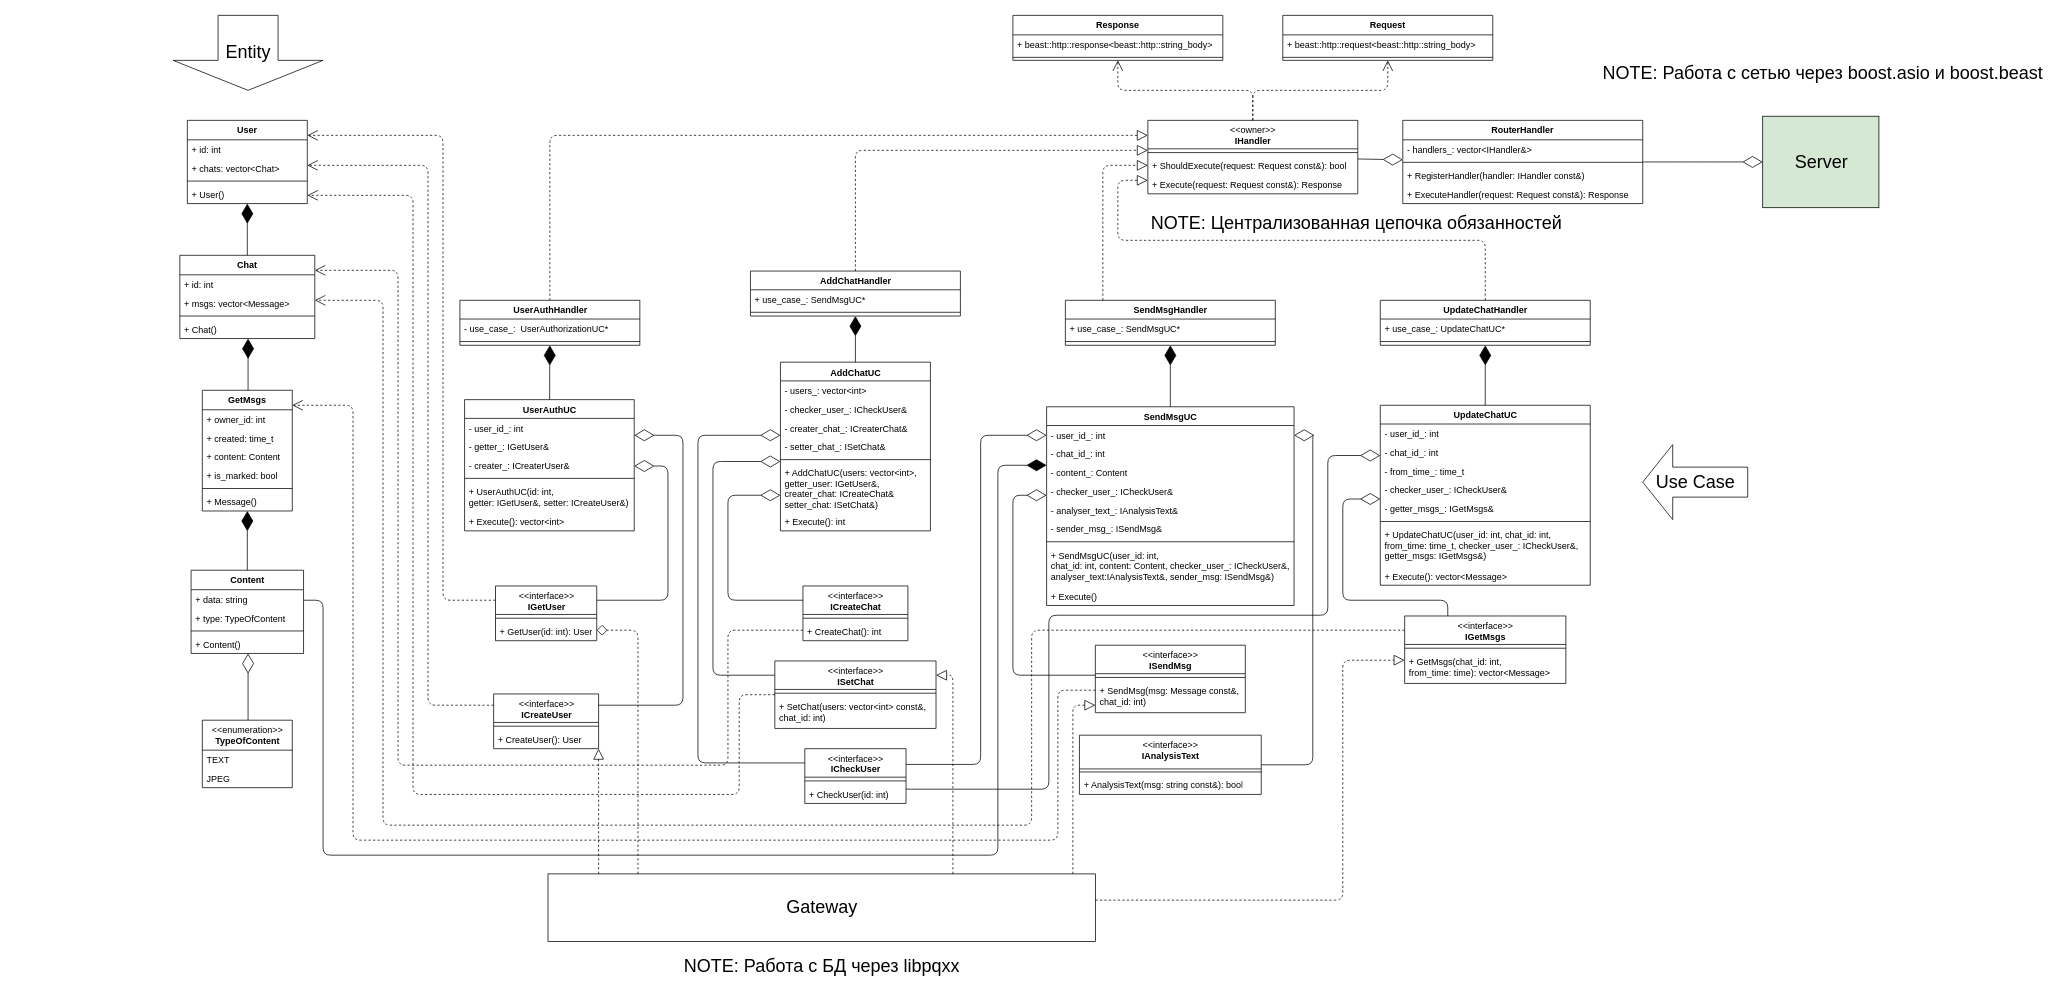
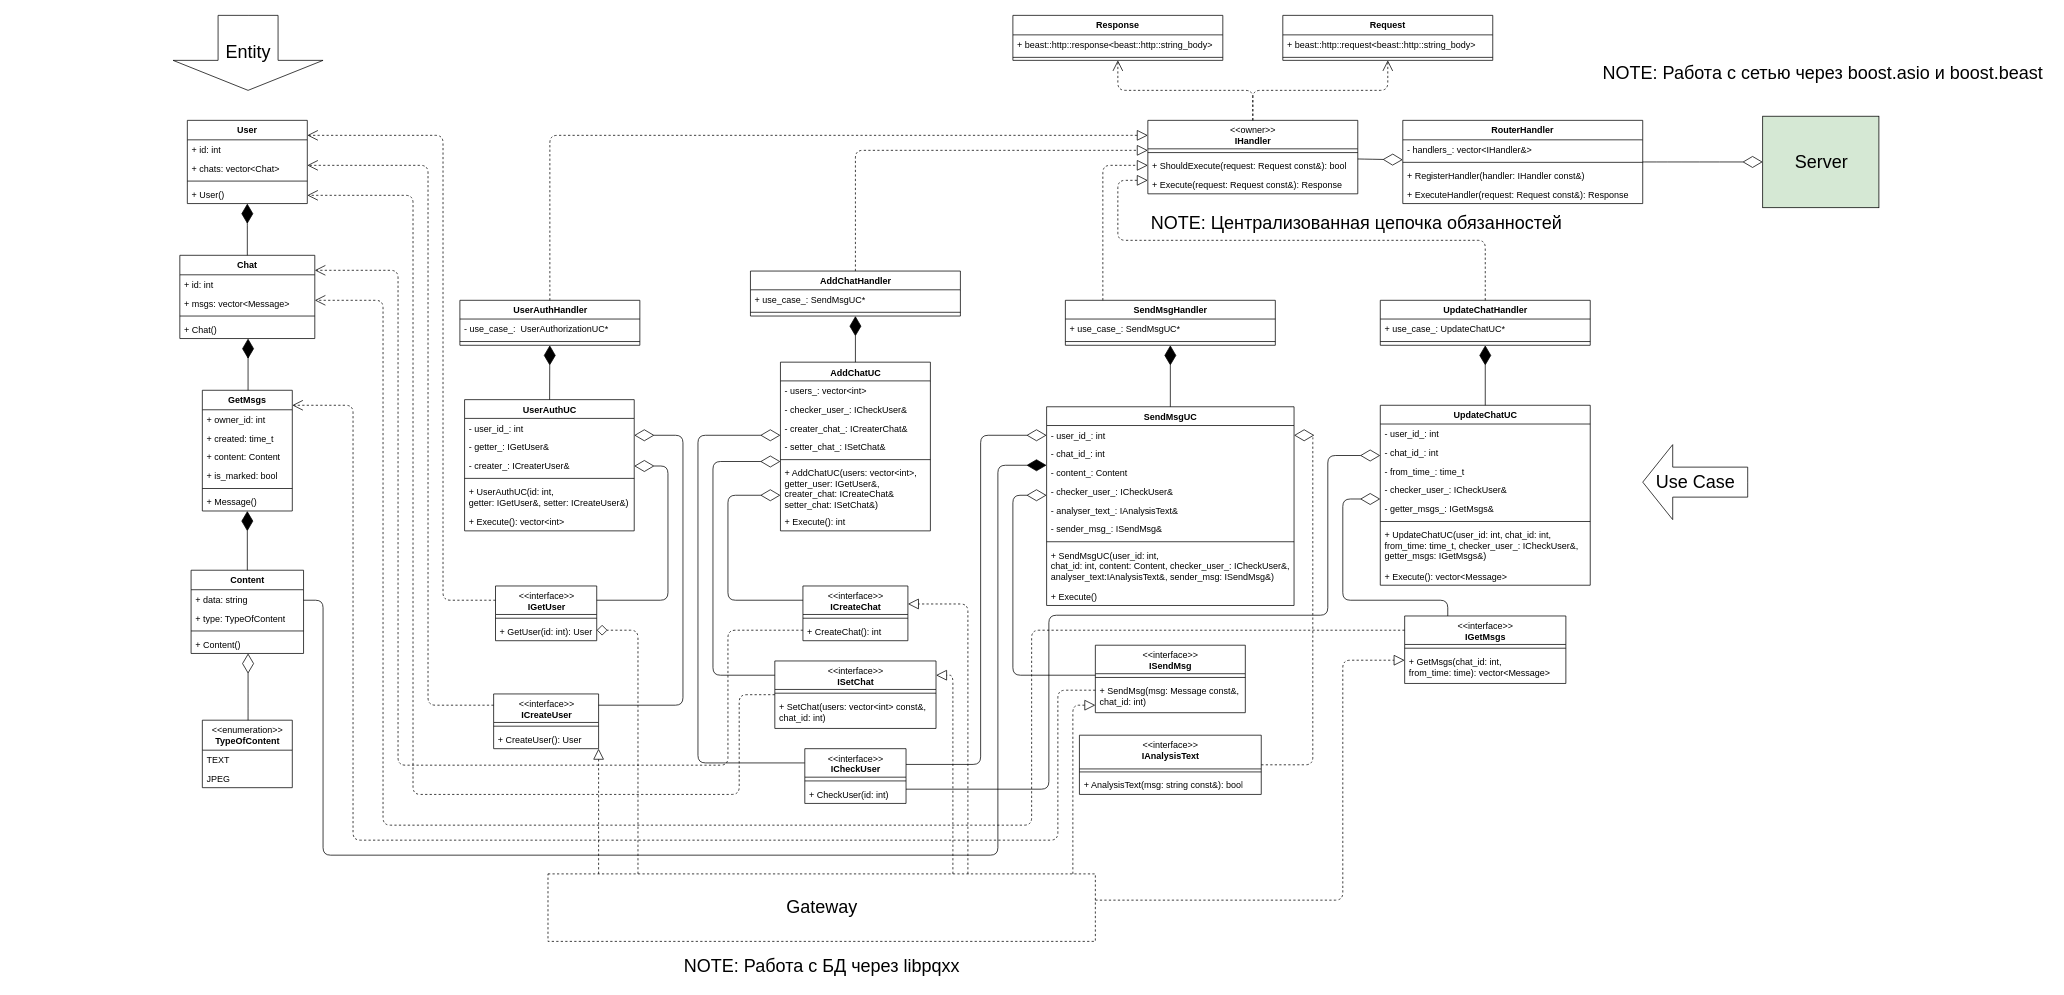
edge "<<interface>> IAnalysisText" -> "SendMsgUC": style solid -> dashed
edge "Gateway" -> "<<interface>> ICreateChat": added
node "Gateway": style solid -> dashed
